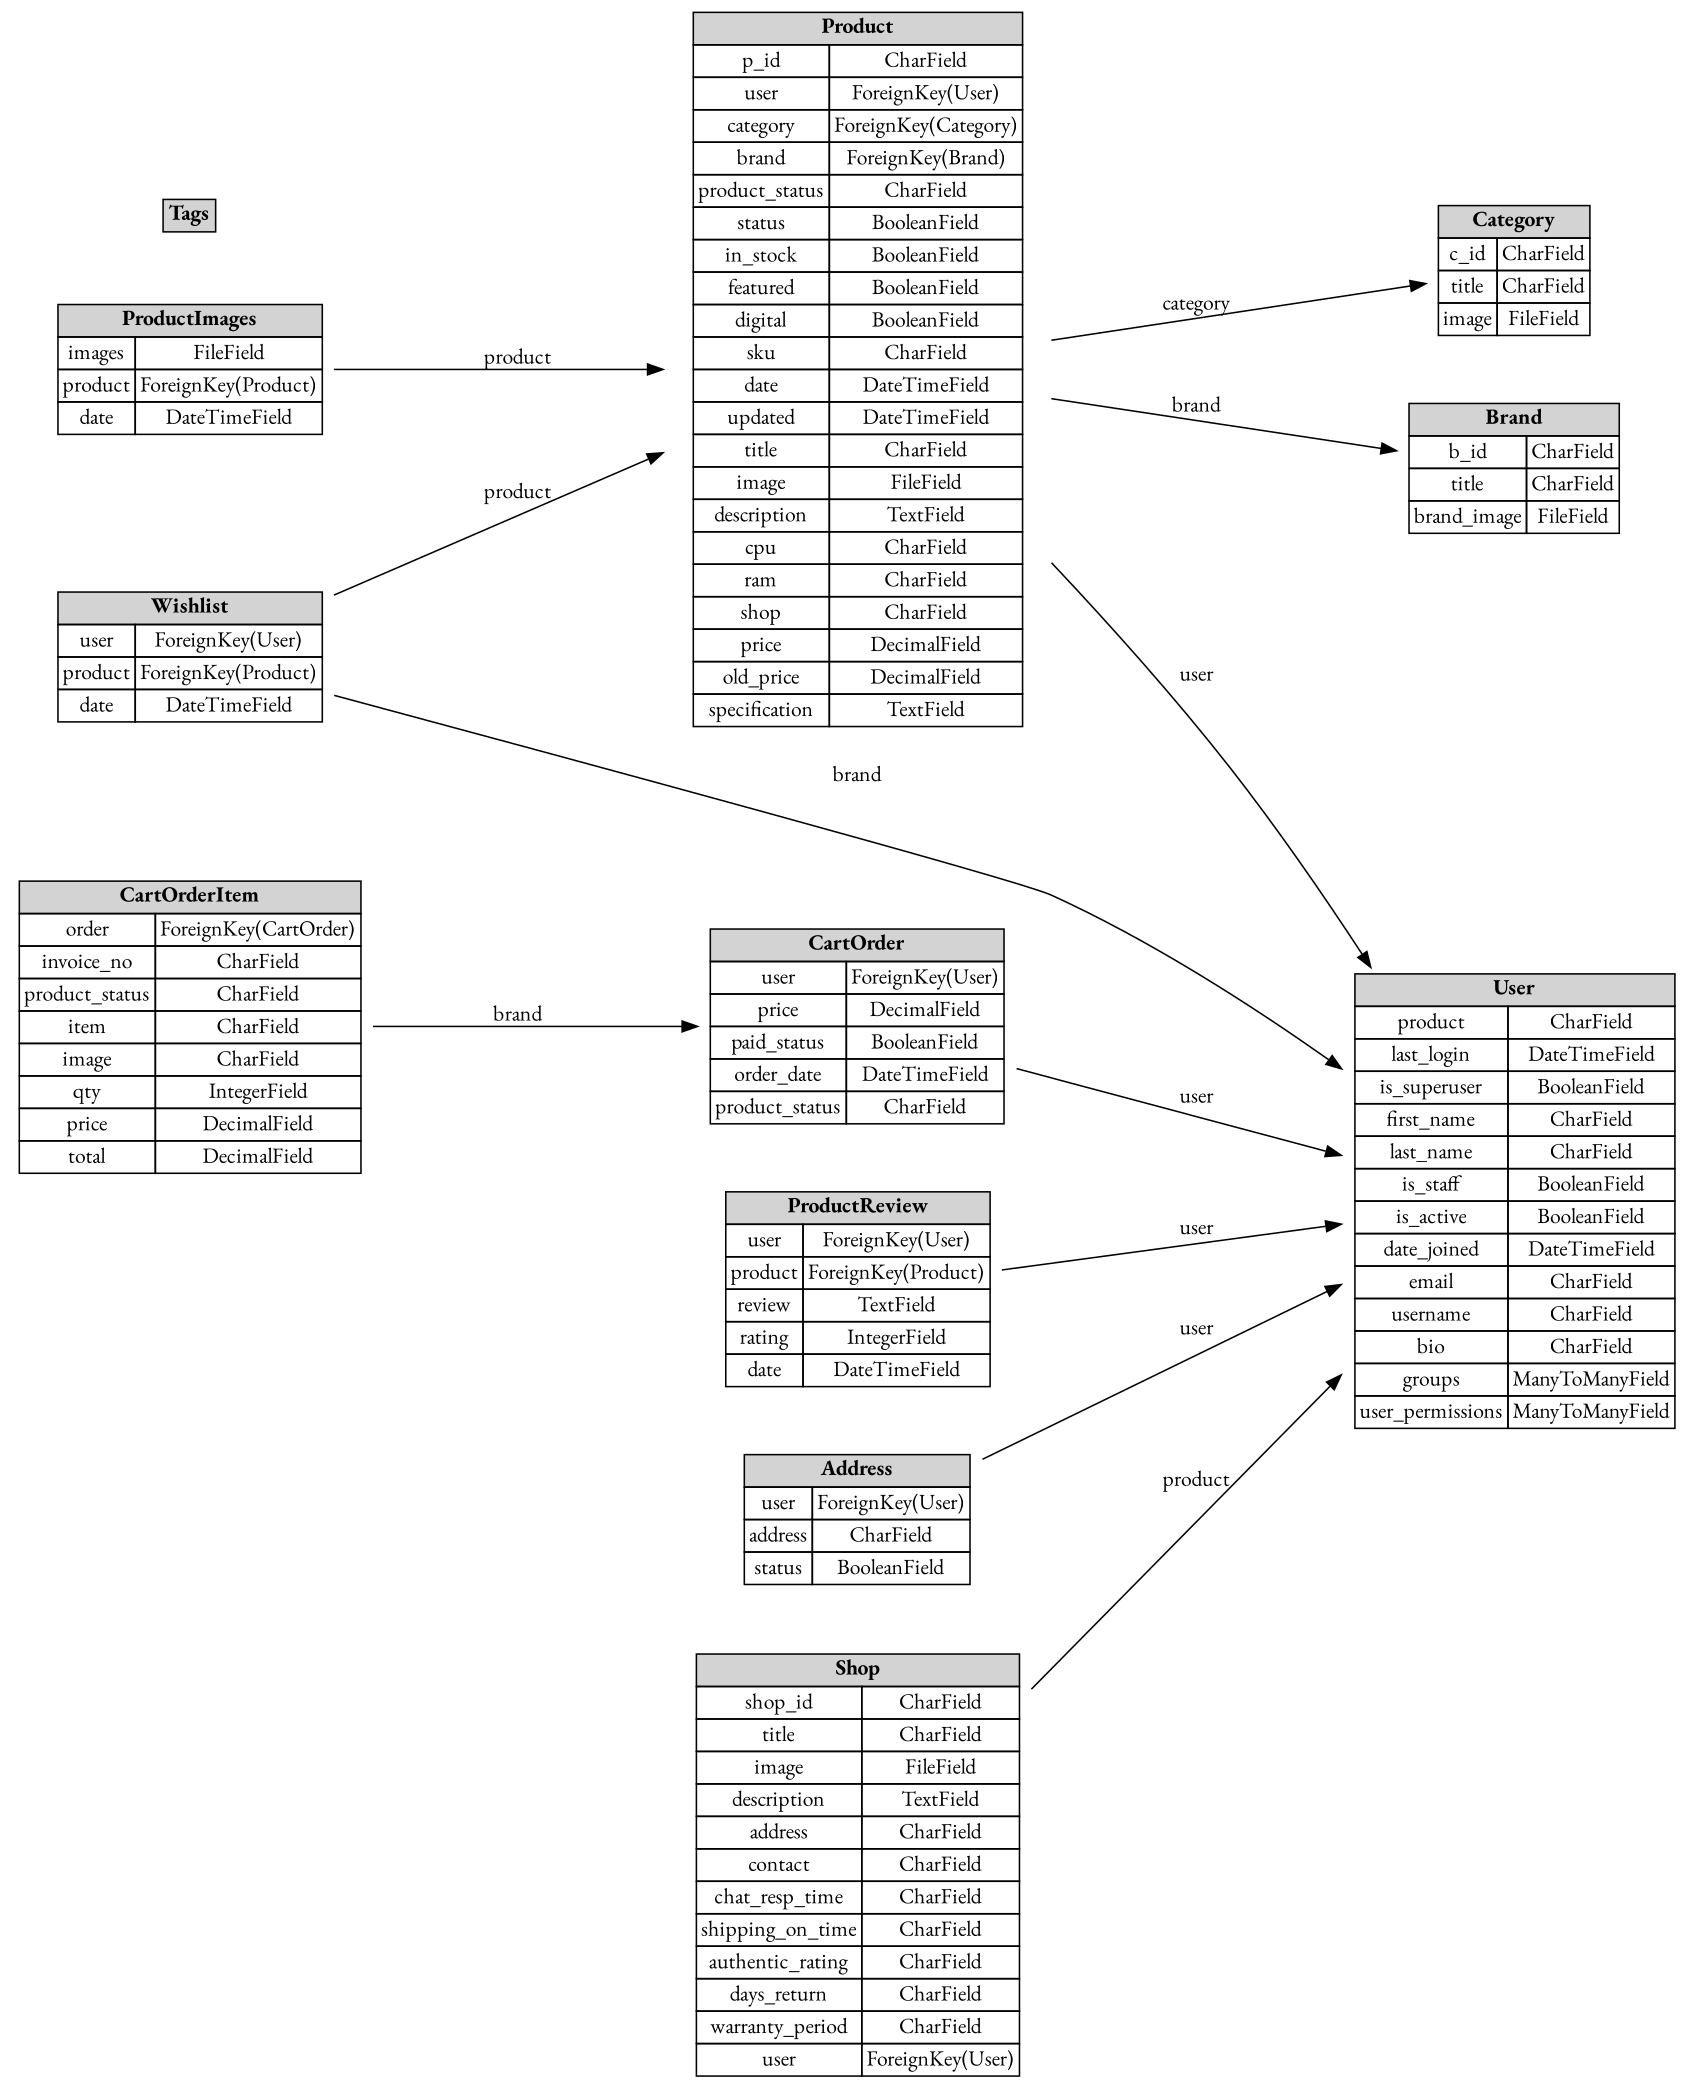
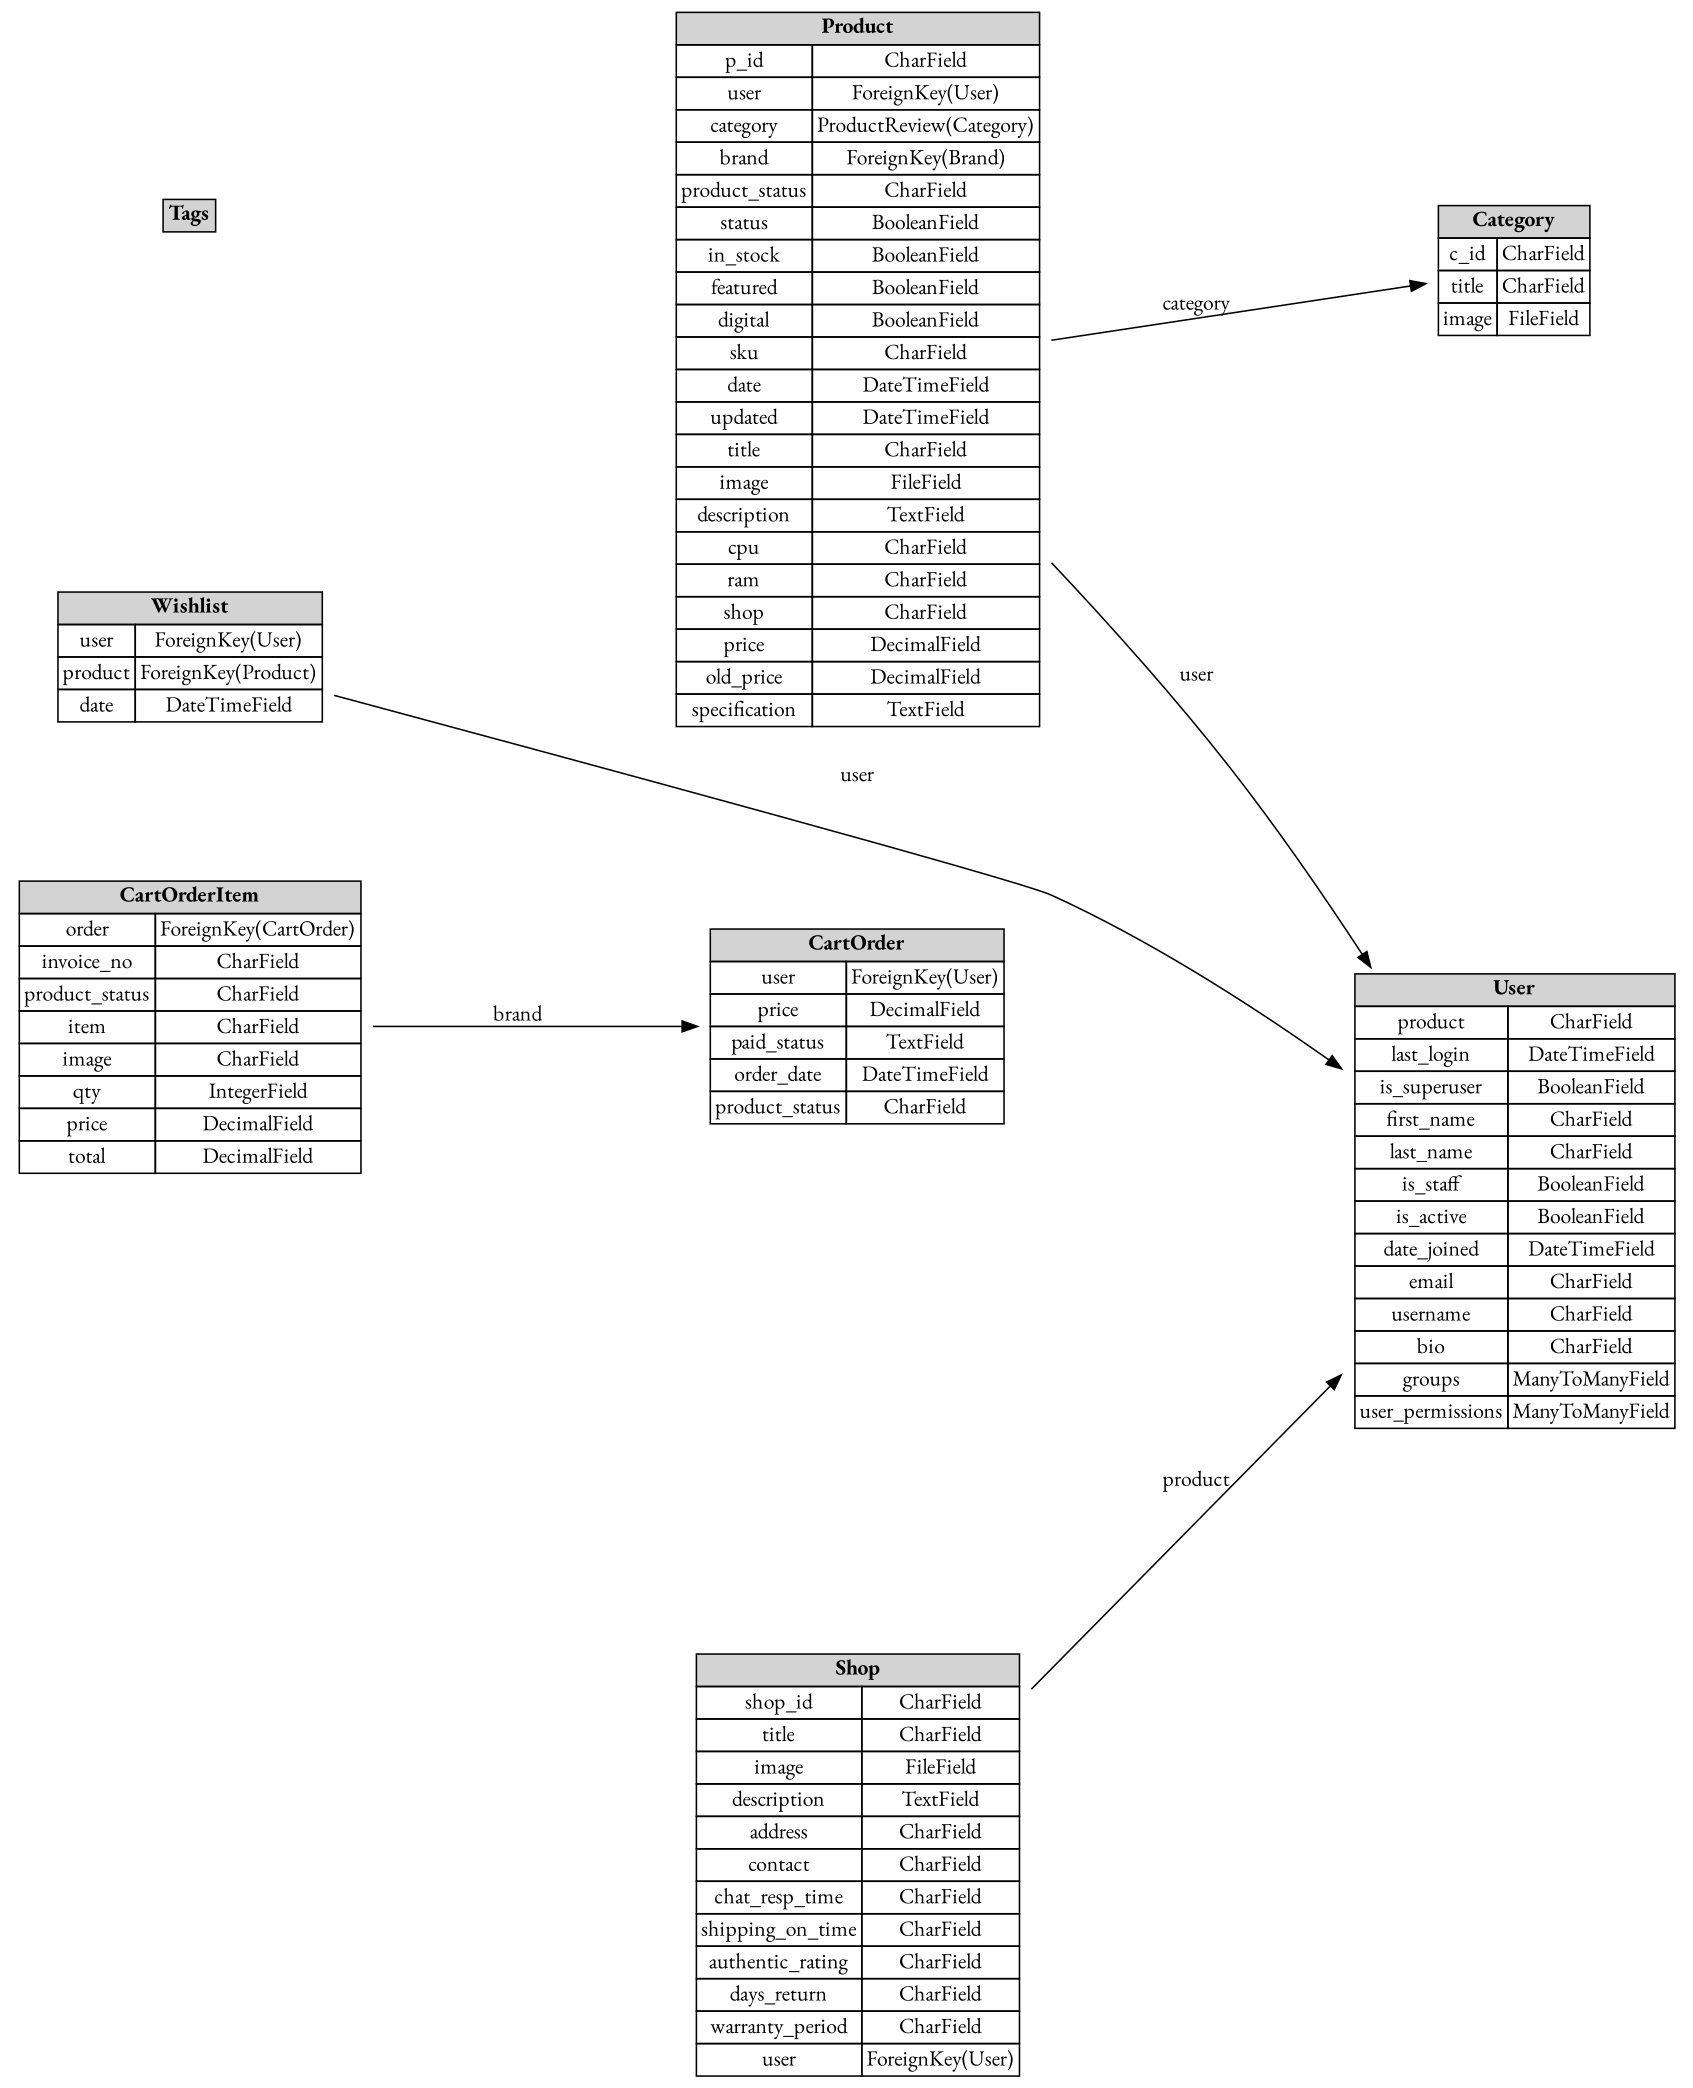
node "Product": text "ForeignKey(Category)" -> "ProductReview(Category)"
node "ProductImages": removed
node "Brand": removed
edge "Wishlist" -> "Product": removed, label "product"
edge "Wishlist" -> "User": label "brand" -> "user"
node "CartOrder": text "BooleanField" -> "TextField"
edge "CartOrder" -> "User": removed, label "user"
node "ProductReview": removed
node "Address": removed
